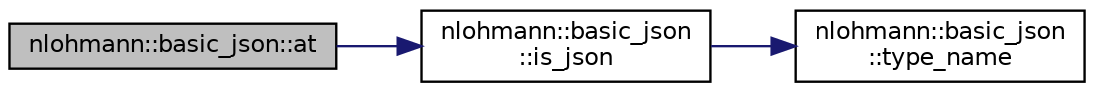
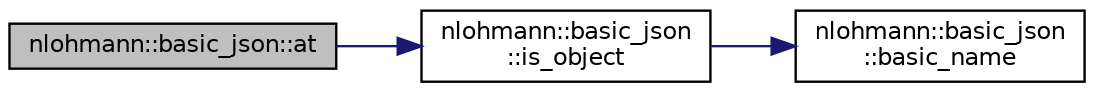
node "nlohmann::basic_json ::is_json": label "nlohmann::basic_json ::is_json" -> "nlohmann::basic_json ::is_object"
node "nlohmann::basic_json ::type_name": label "nlohmann::basic_json ::type_name" -> "nlohmann::basic_json ::basic_name"
